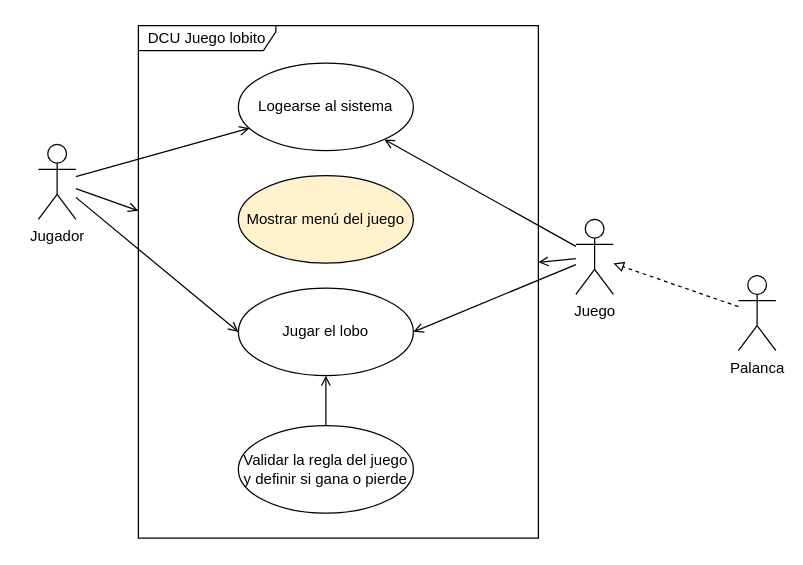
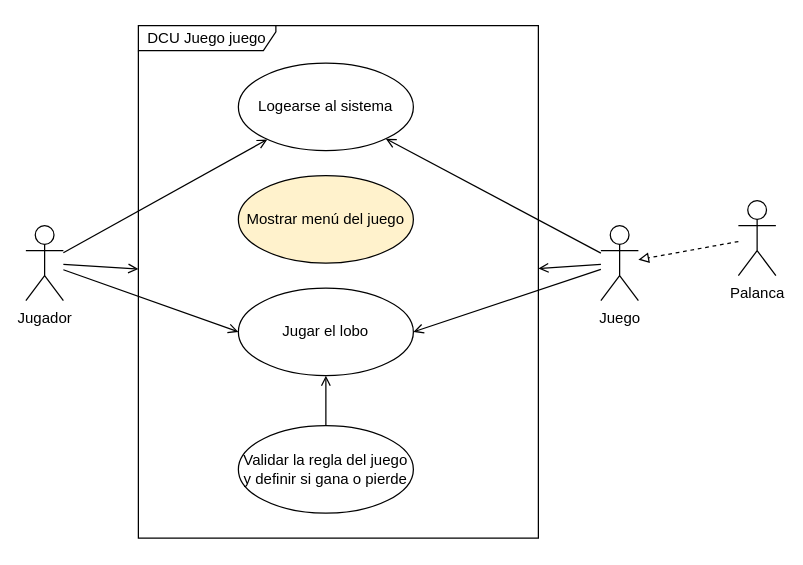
node "DCU Juego lobito": label "DCU Juego lobito" -> "DCU Juego juego"
node "Jugador": moved (57, 182) -> (44, 263)
node "Juego": moved (594, 257) -> (619, 263)
node "Palanca": moved (757, 313) -> (757, 238)
